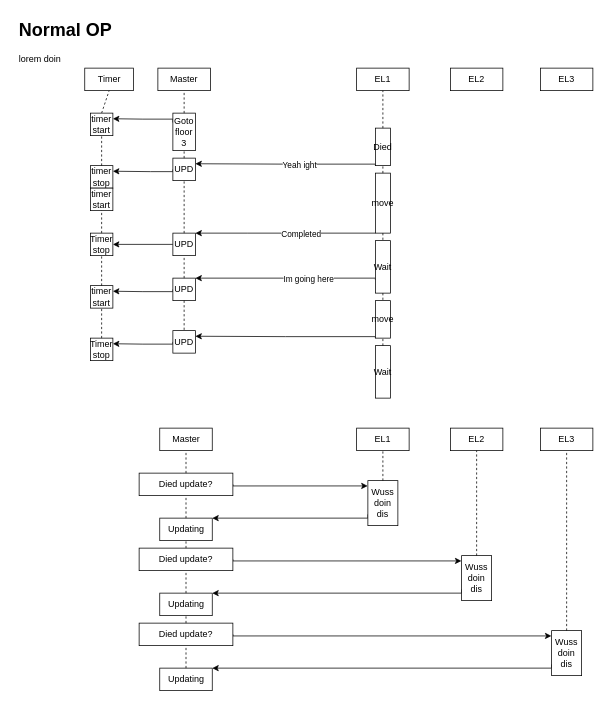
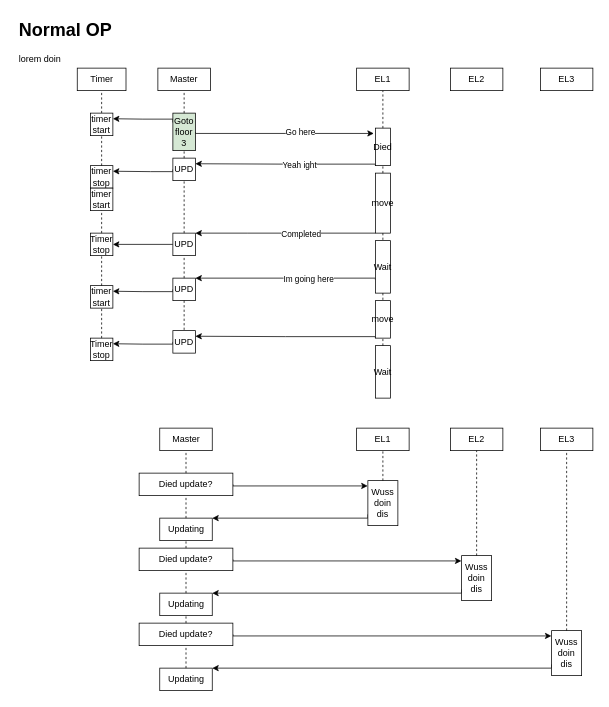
node "Timer": moved (109, 79) -> (102, 79)
node "Goto floor 3": fillcolor #ffffff -> #d5e8d4
edge "Goto floor 3" -> "Died": added, label "Go here"
